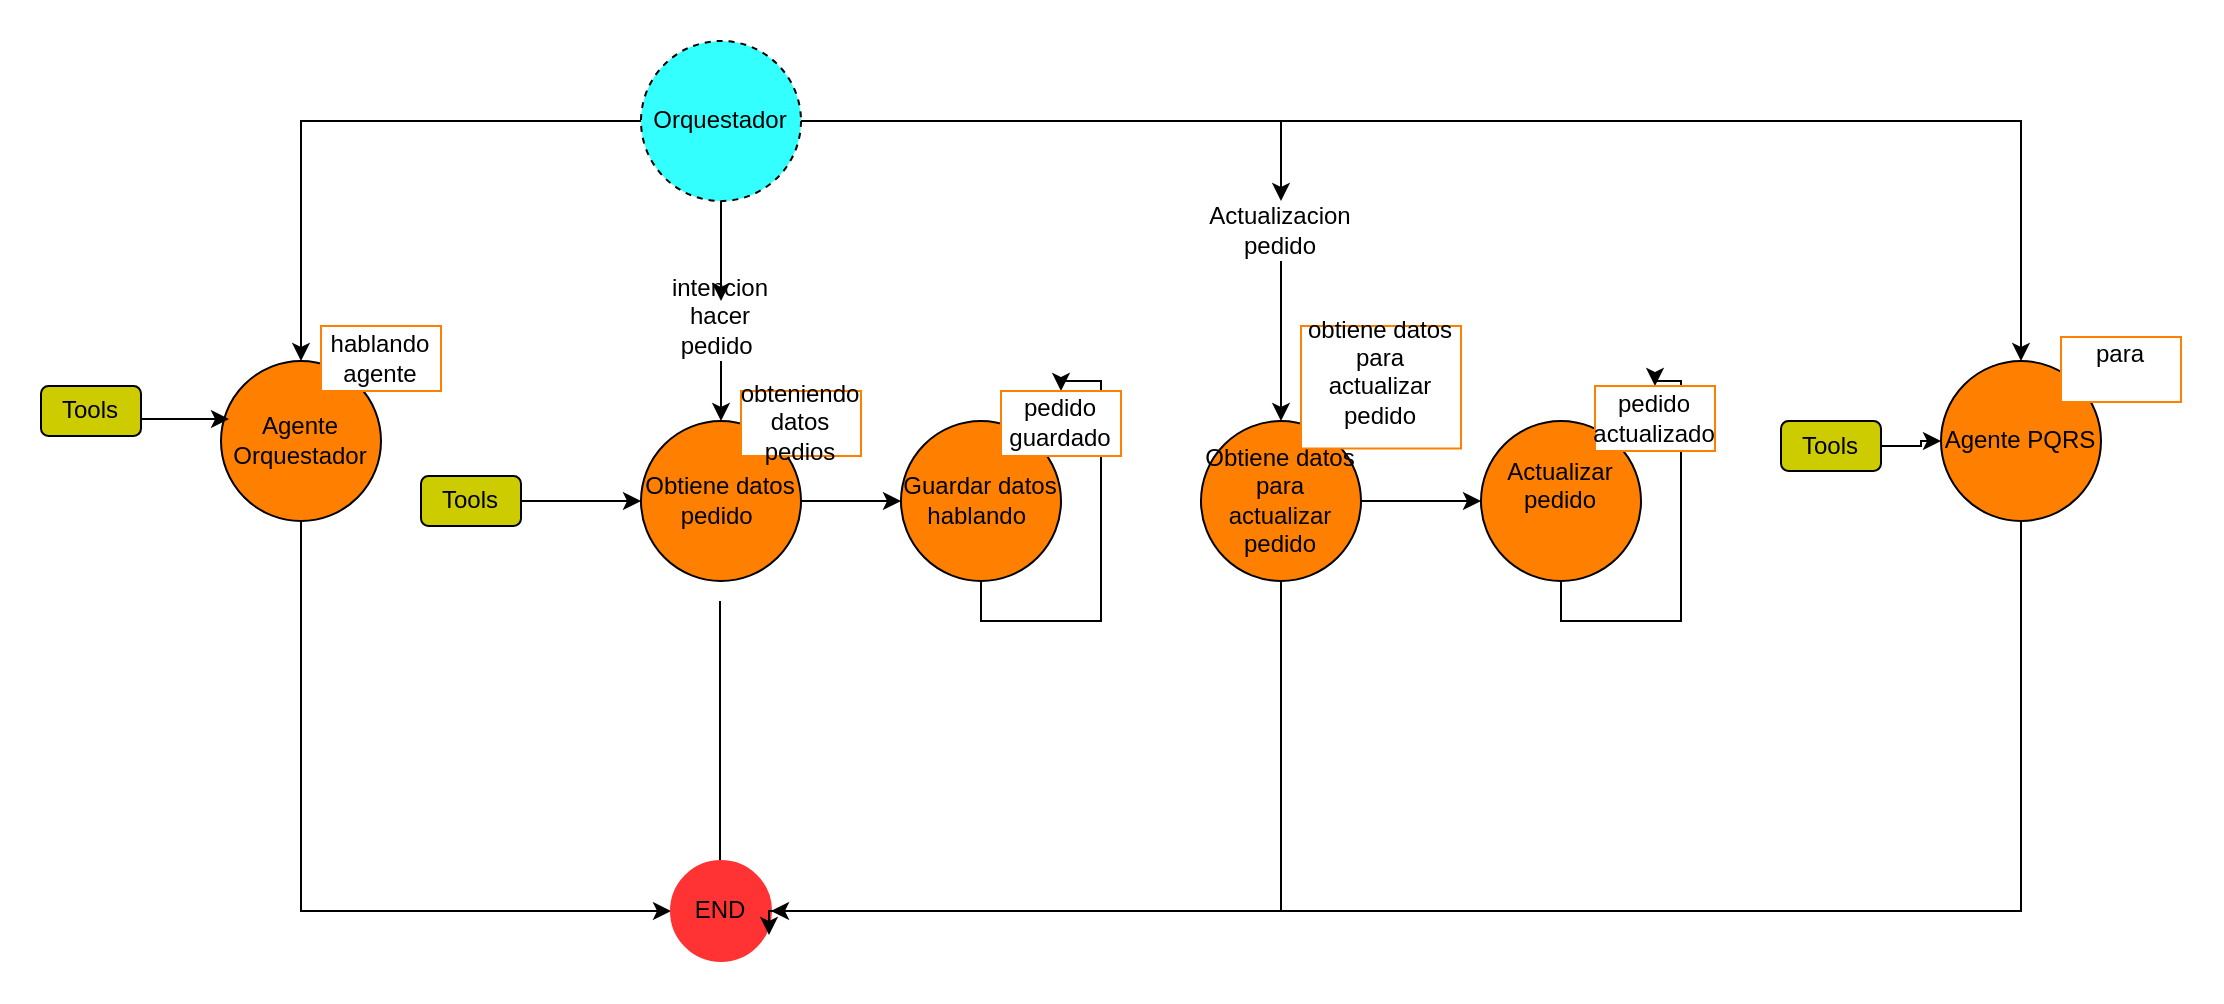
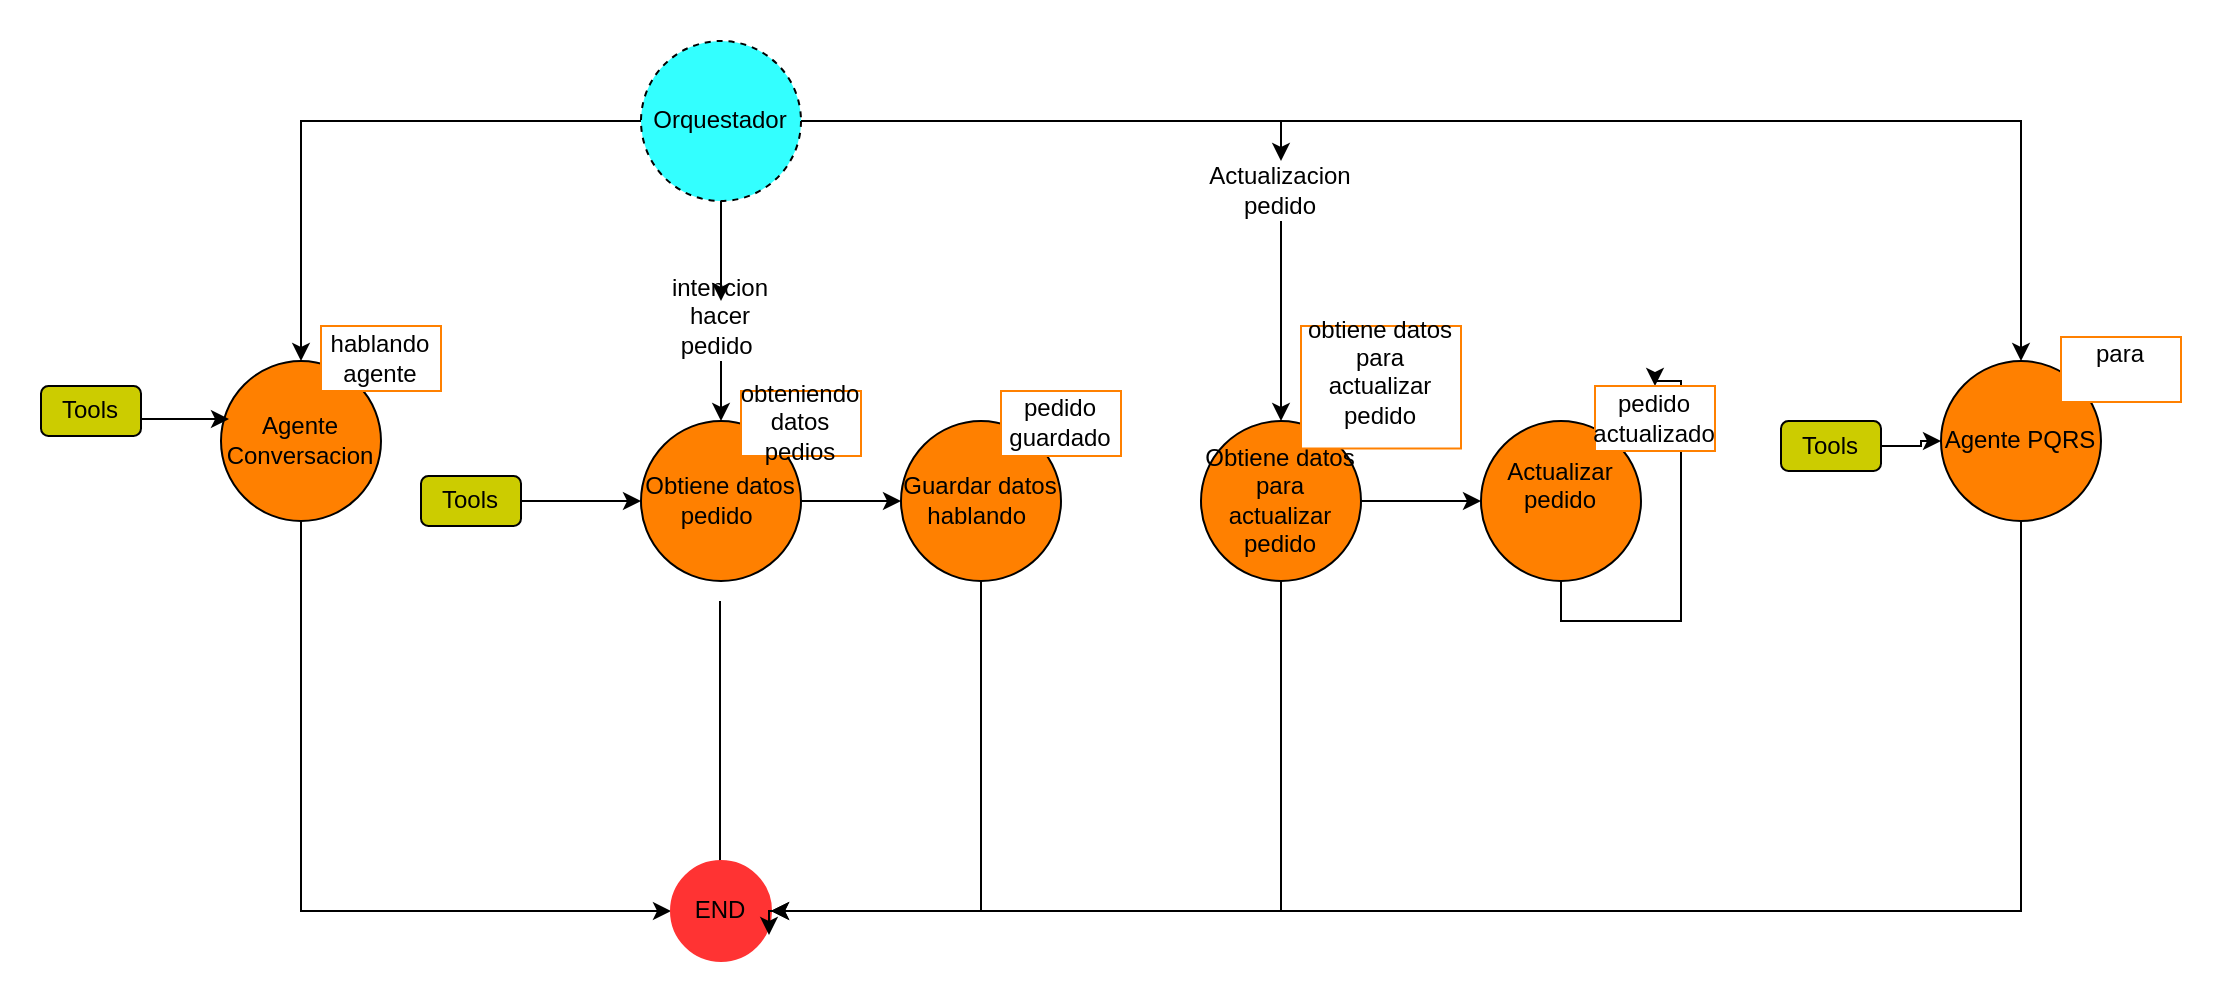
node "Actualizacion pedido": moved (1281, 231) -> (1281, 191)
node "Agente Orquestador": label "Agente Orquestador" -> "Agente Conversacion"
edge "Guardar datos hablando" -> "pedido guardado": now "Guardar datos hablando" -> "END"
